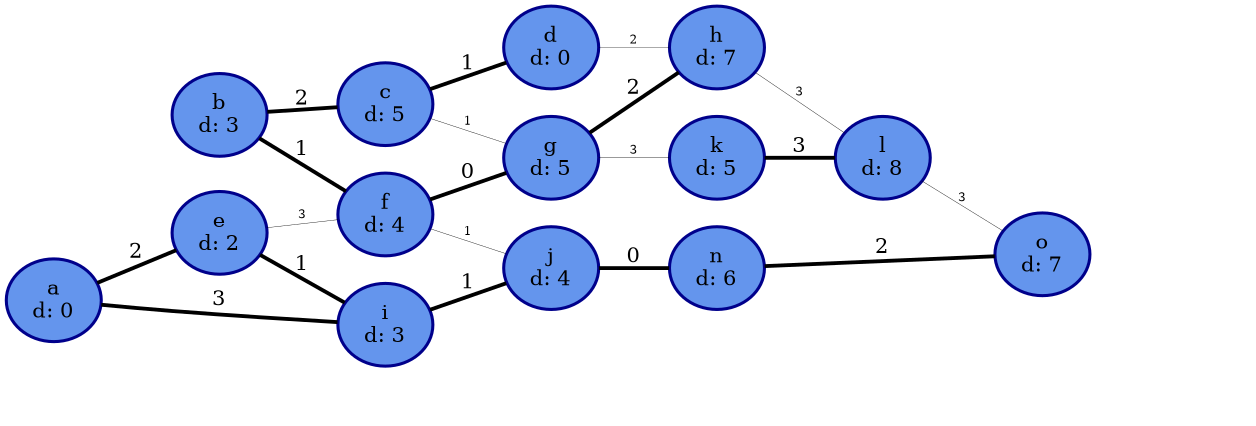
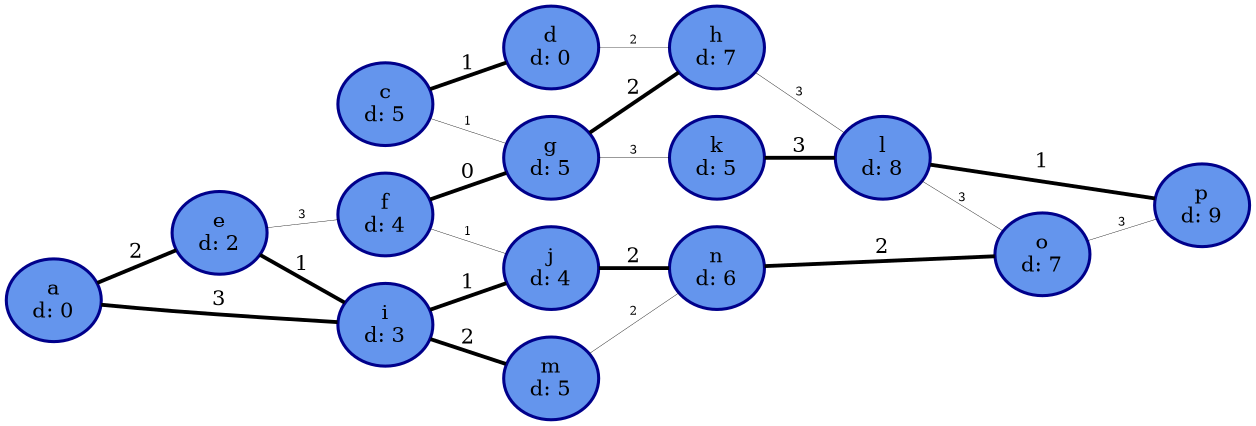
node "b d: 3": removed
node "p d: 9": added
edge "j d: 4" -- "n d: 6": label "0" -> "2"
node "m d: 5": added
